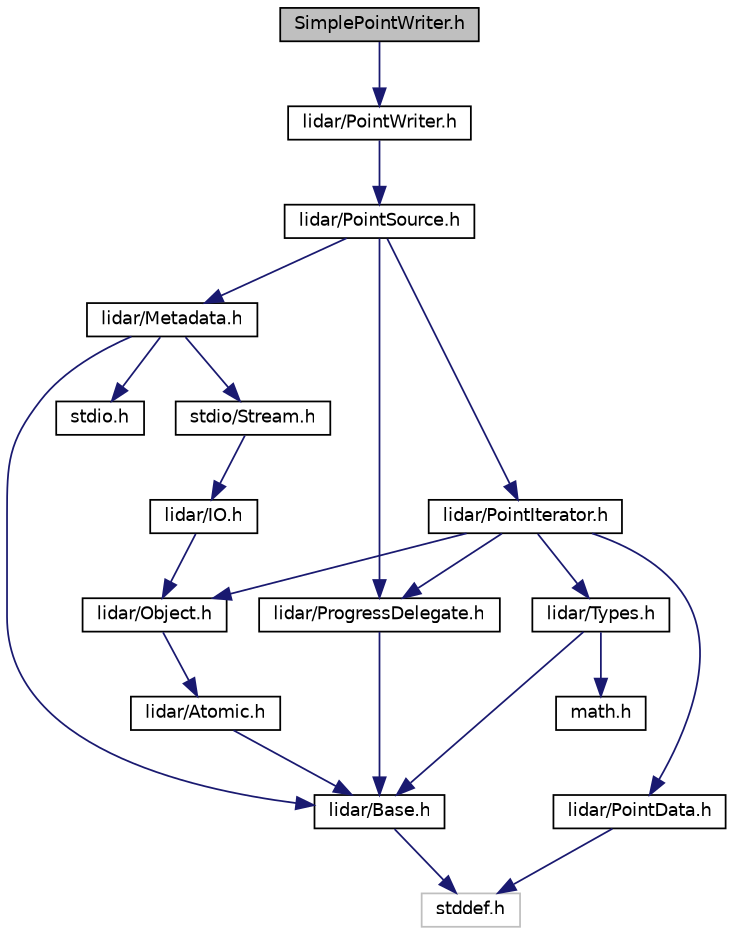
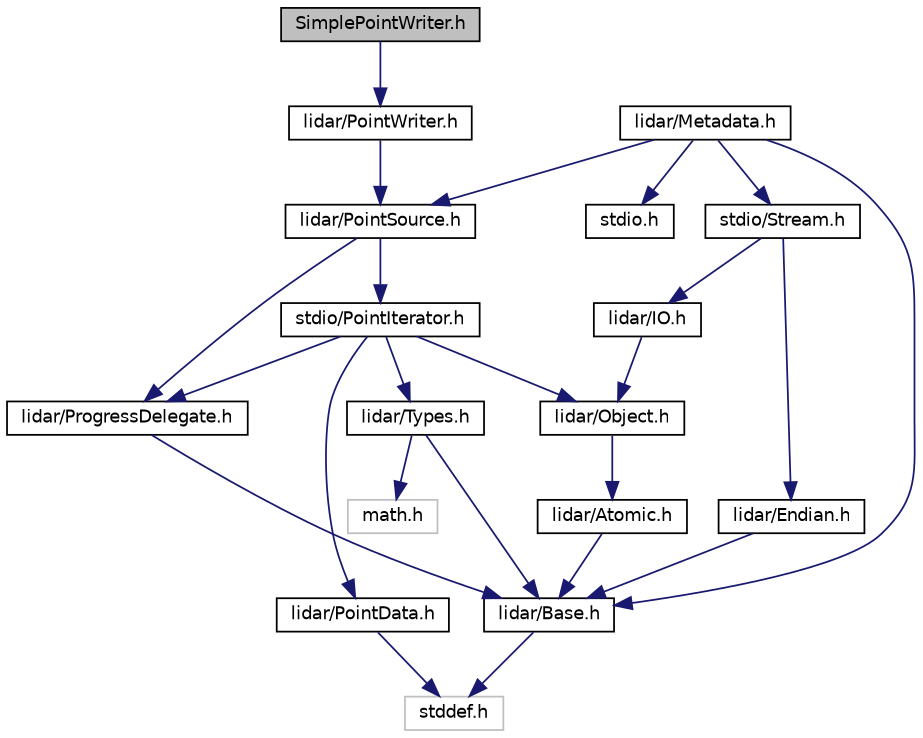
edge "lidar/PointSource.h" -> "lidar/Metadata.h": reversed
node "lidar/PointIterator.h": label "lidar/PointIterator.h" -> "stdio/PointIterator.h"
node "lidar/Endian.h": added
node "math.h": color black -> grey75
